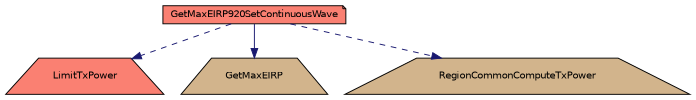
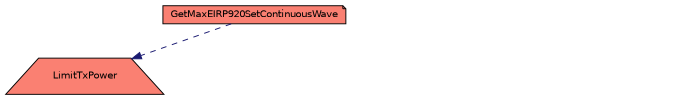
node "GetMaxEIRP": removed
node "RegionCommonComputeTxPower": removed
